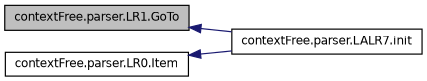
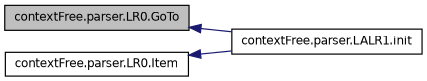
node "contextFree.parser.LR1.GoTo": label "contextFree.parser.LR1.GoTo" -> "contextFree.parser.LR0.GoTo"
node "contextFree.parser.LALR7.init": label "contextFree.parser.LALR7.init" -> "contextFree.parser.LALR1.init"
